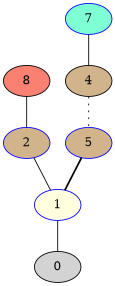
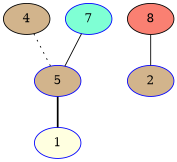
edge "7" -- "4": now "7" -- "5"
edge "2" -- "1": removed
node "0": removed
